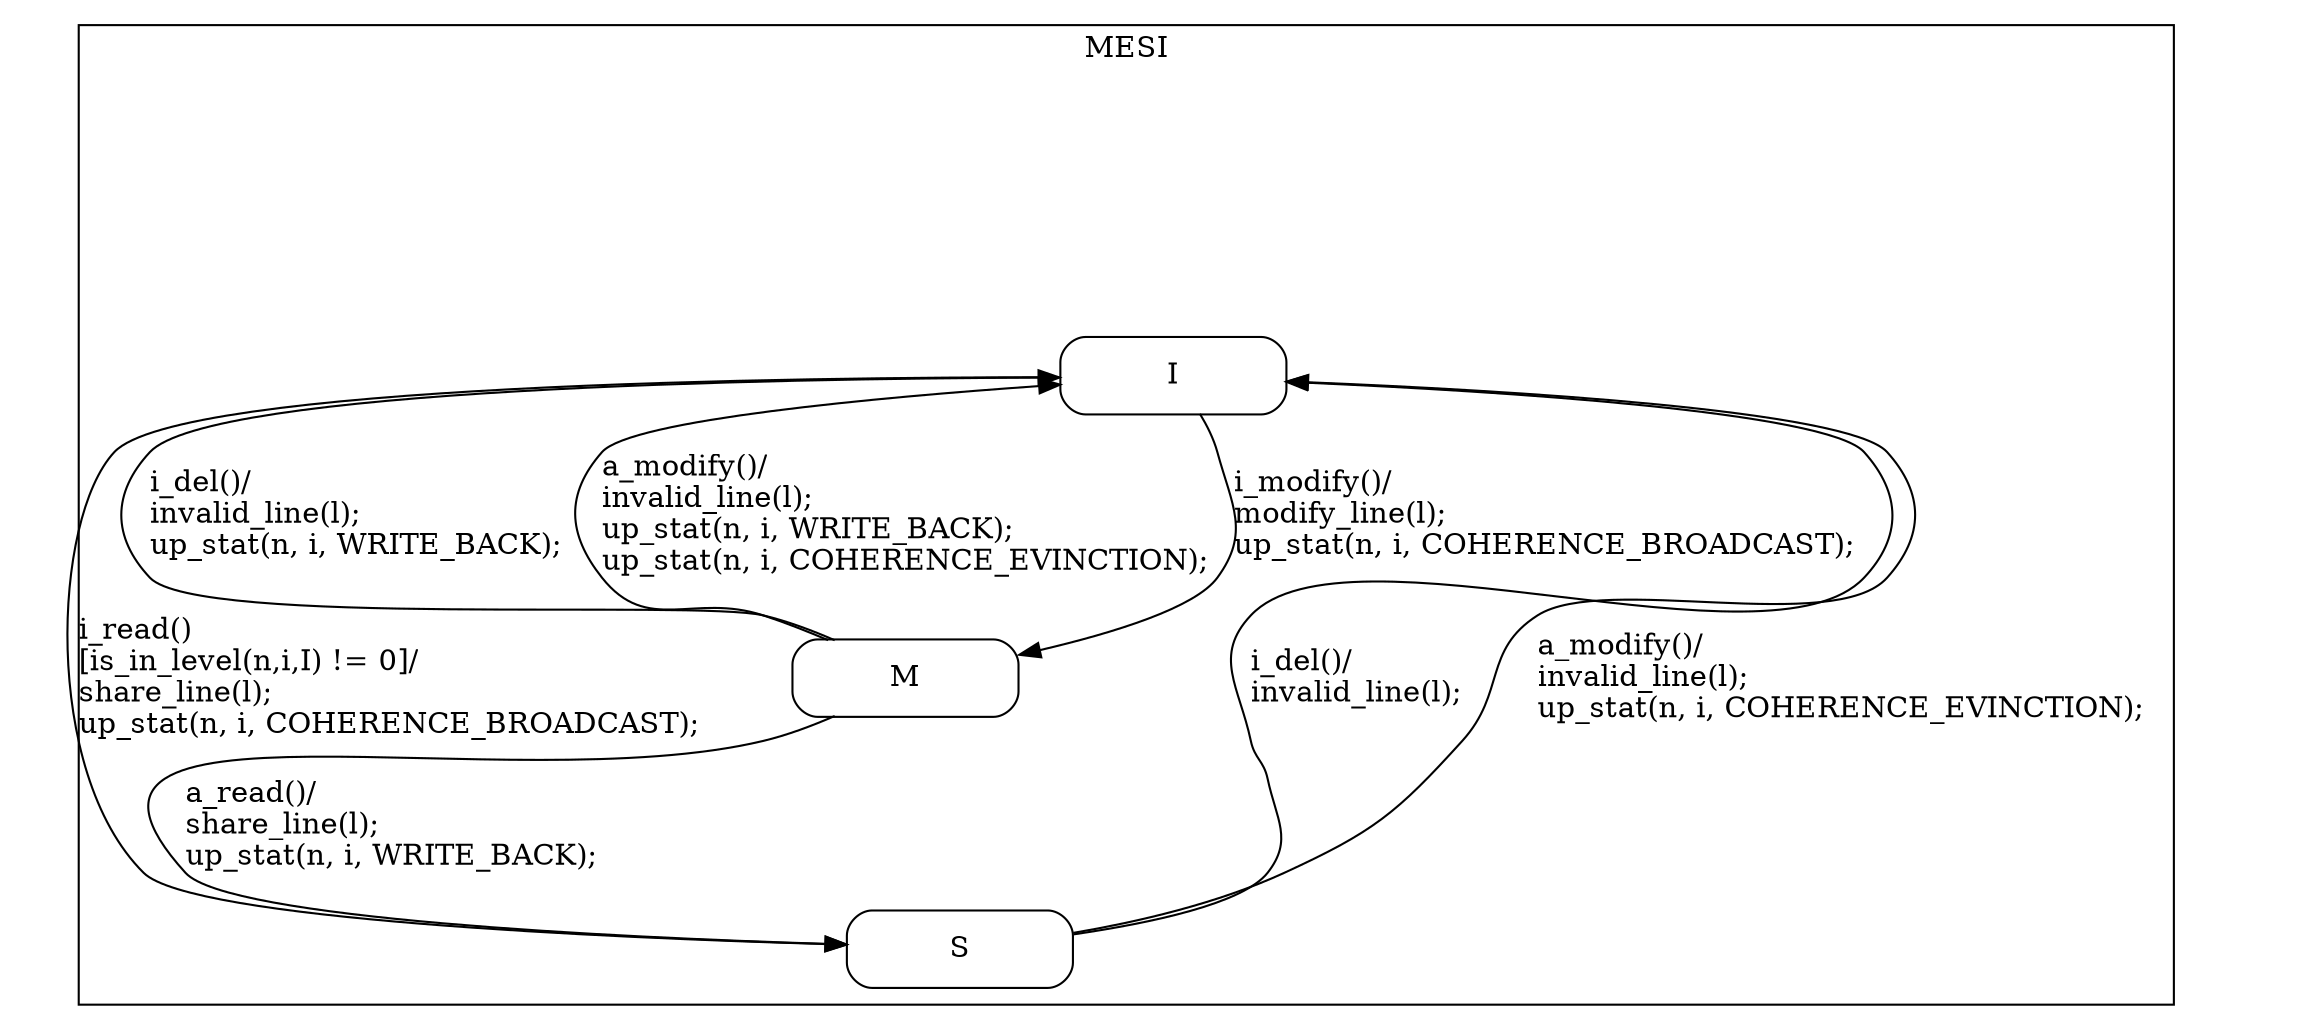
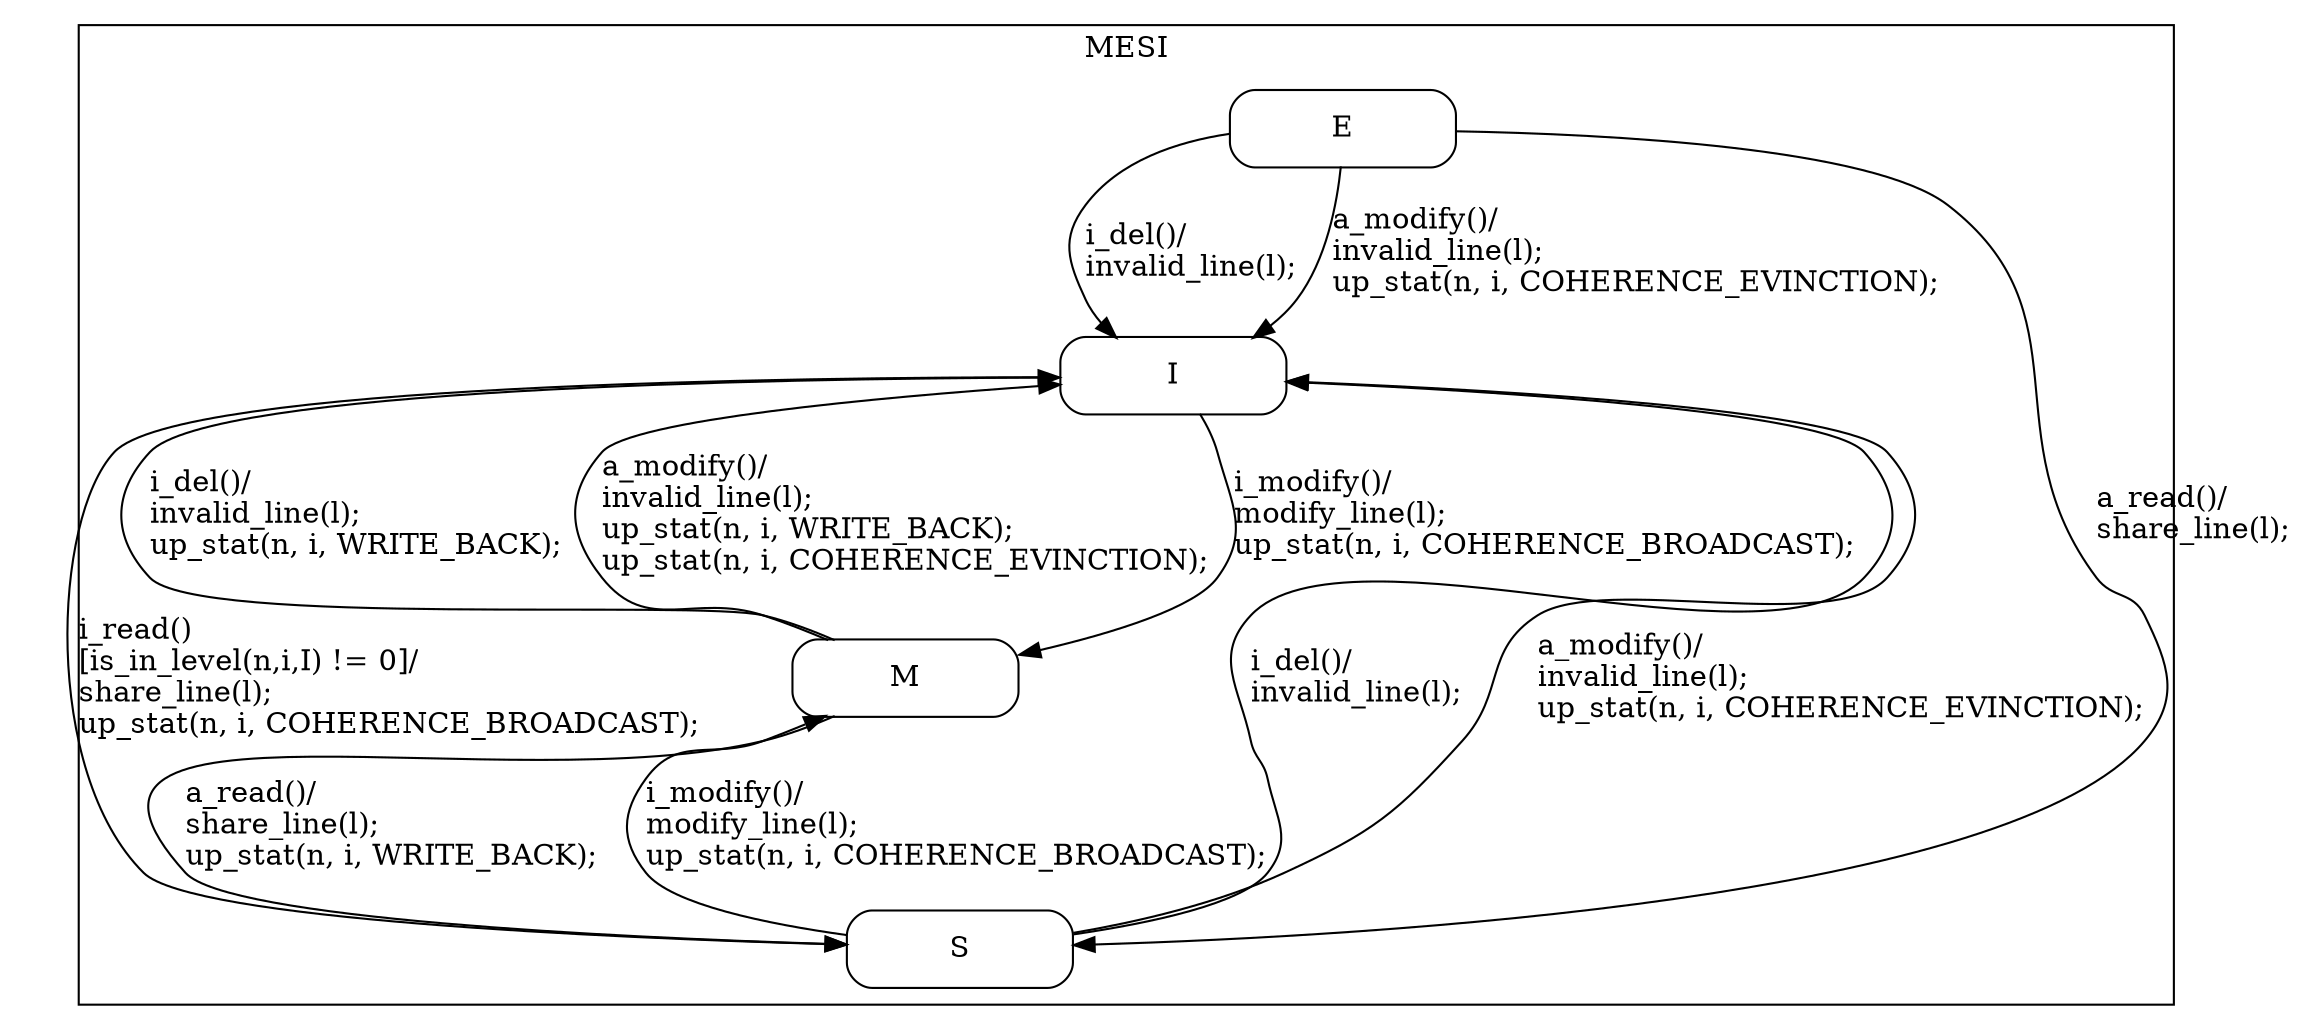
node "E": added
edge "S" -> "M": added, label "i_modify()/ modify_line(l); up_stat(n, i, COHERENCE_BROADCAST);"
